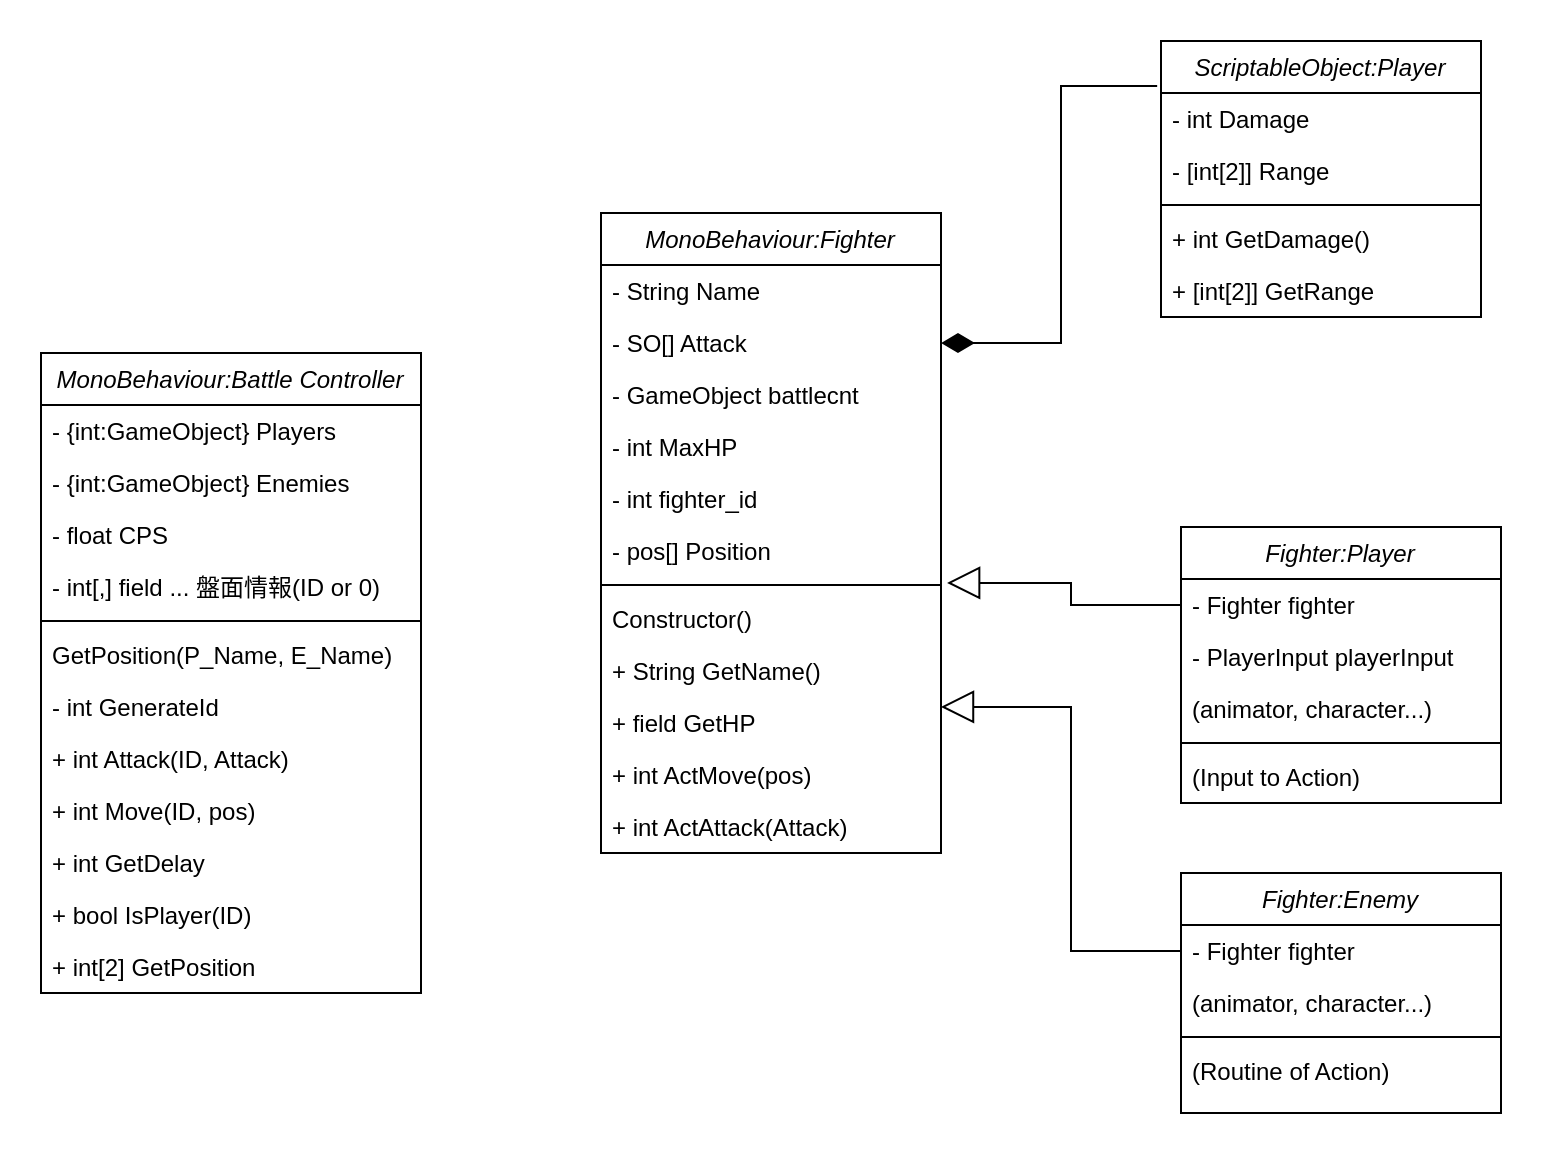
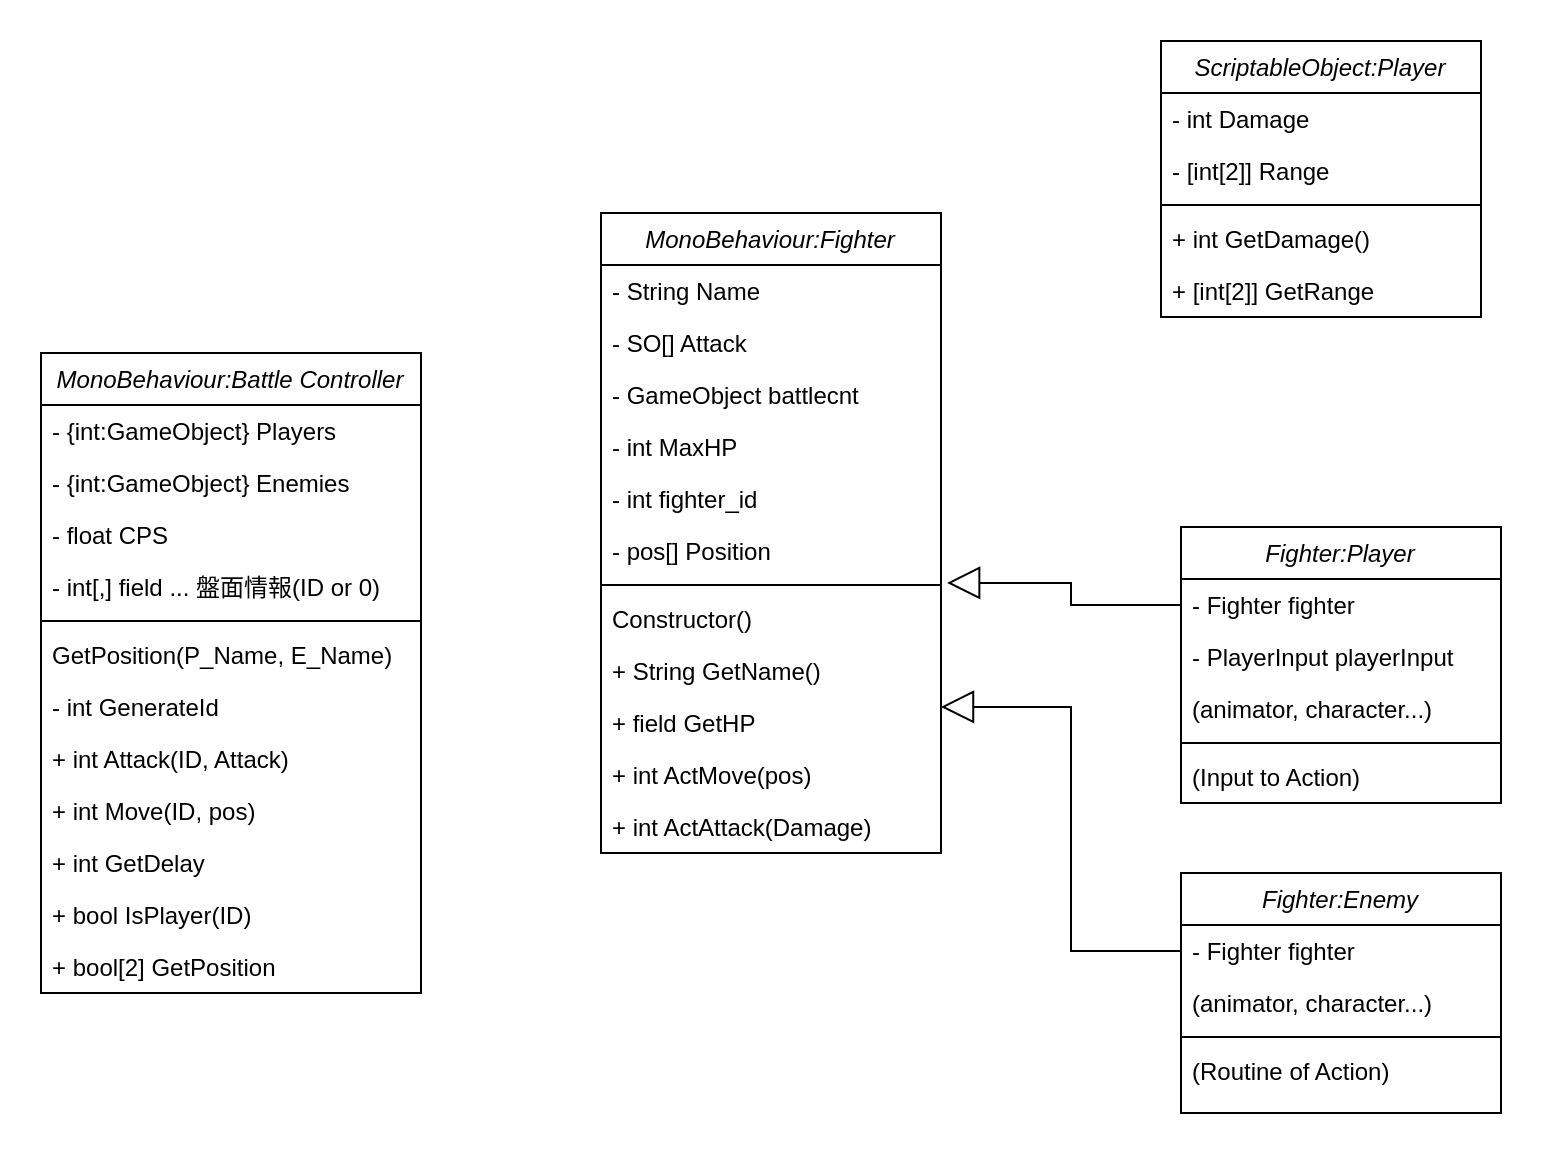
edge "ScriptableObject:Player" -> "- SO[] Attack": removed
node "+ int ActAttack(Attack)": label "+ int ActAttack(Attack)" -> "+ int ActAttack(Damage)"
node "+ int[2] GetPosition": label "+ int[2] GetPosition" -> "+ bool[2] GetPosition"
